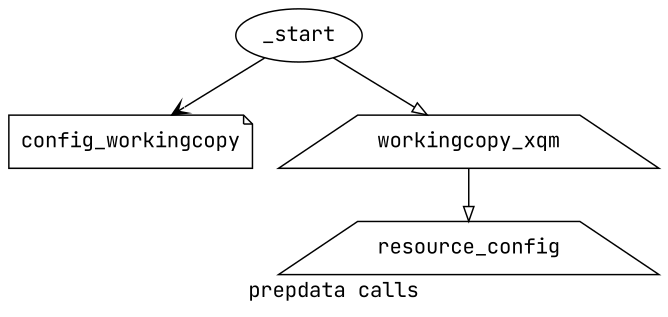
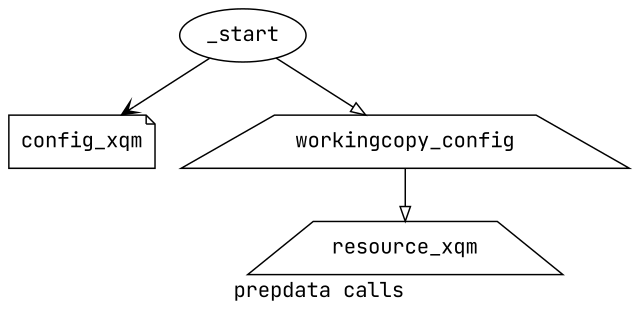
node "config_workingcopy": label "config_workingcopy" -> "config_xqm"
node "workingcopy_xqm": label "workingcopy_xqm" -> "workingcopy_config"
node "resource_config": label "resource_config" -> "resource_xqm"
